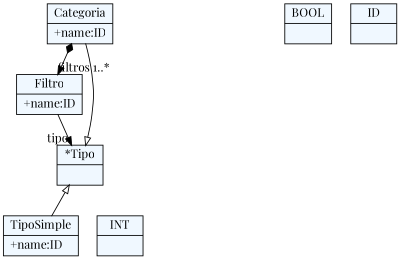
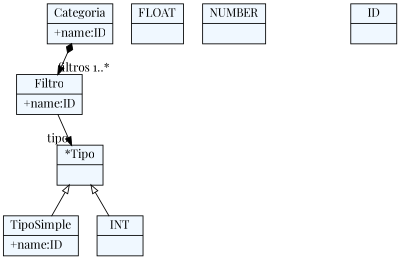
node "FLOAT": added
node "NUMBER": added
node "BOOL": removed
edge "Categoria" -> "*Tipo": now "INT" -> "*Tipo"
